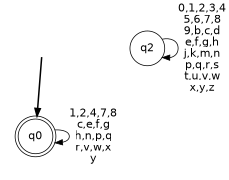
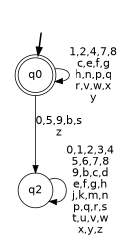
edge "q0" -> "q2": added, label "0,5,9,b,s z"
